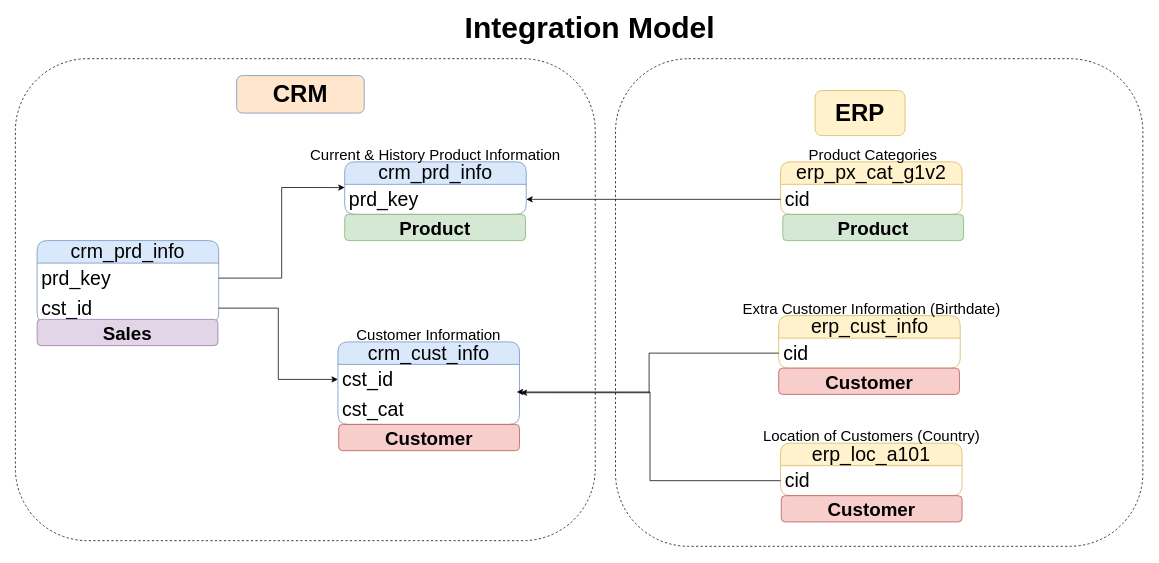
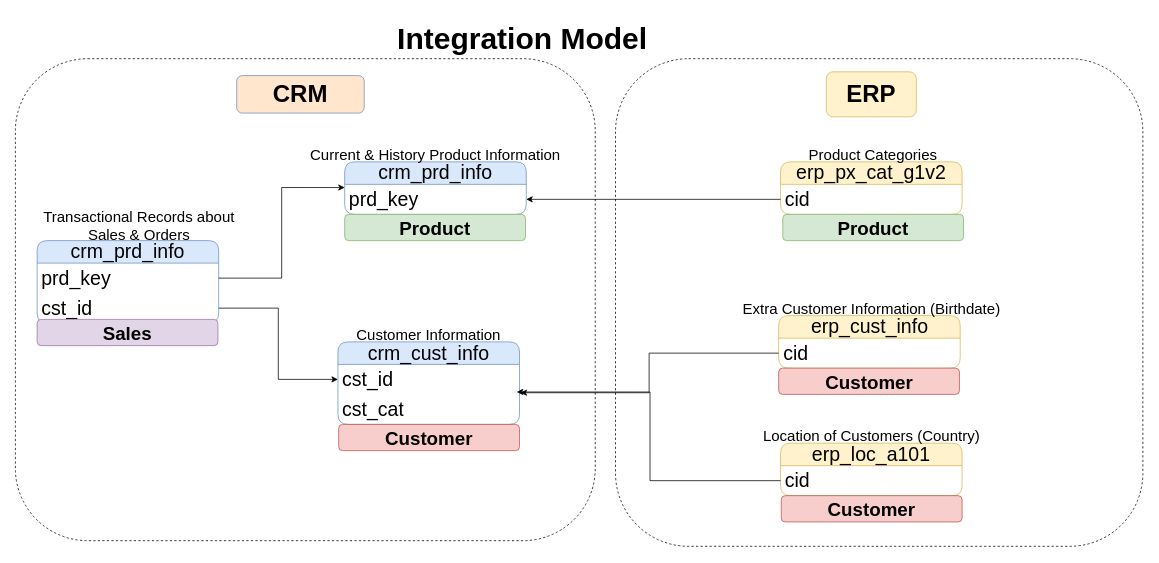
node "Integration Model": moved (590, 27) -> (522, 38)
node "ERP": moved (860, 113) -> (871, 94)
node "Transactional Records about Sales & Orders": added
